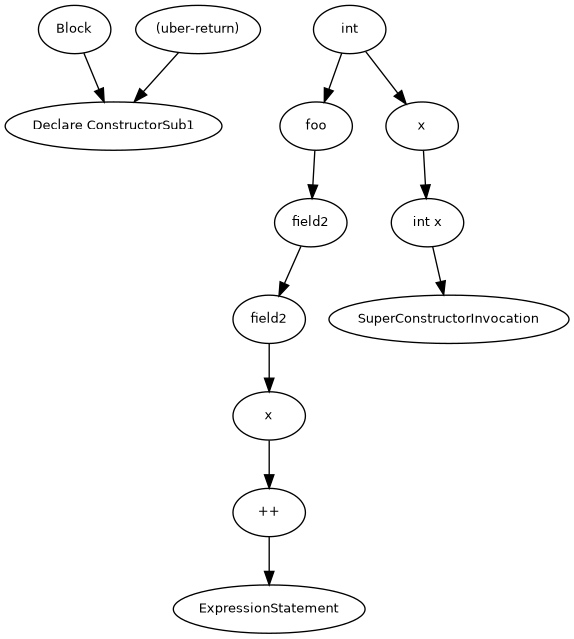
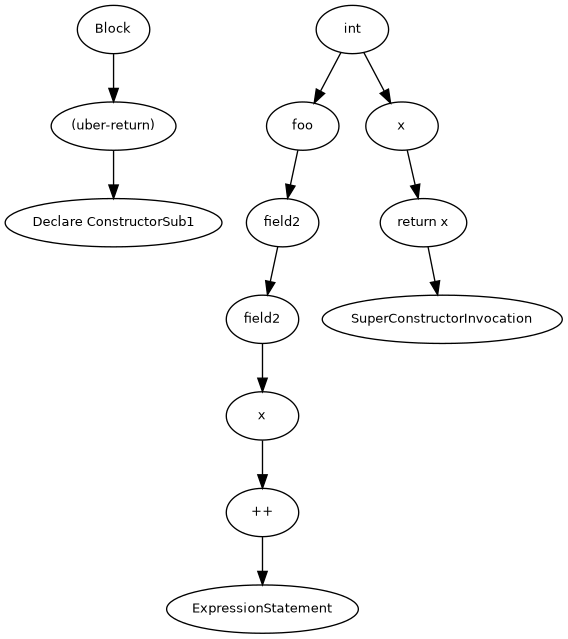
edge "Block" -> "Declare ConstructorSub1": now "Block" -> "(uber-return)"
node "int x": label "int x" -> "return x"
